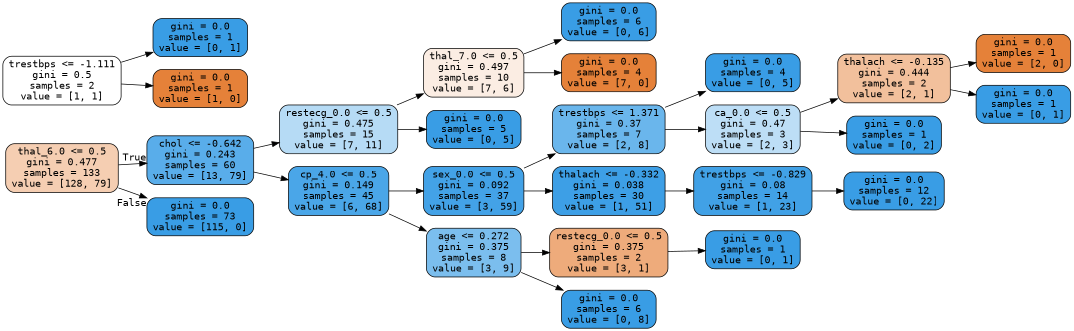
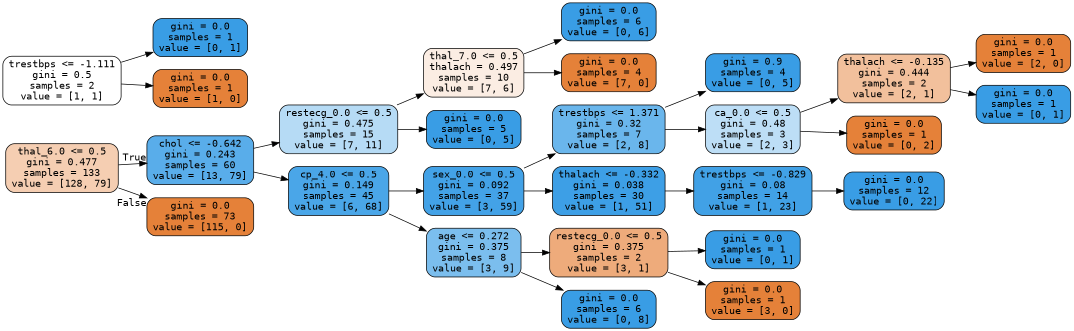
node "thal_7.0 <= 0.5 gini = 0.497 samples = 10 value = [7, 6]": label "thal_7.0 <= 0.5 gini = 0.497 samples = 10 value = [7, 6]" -> "thal_7.0 <= 0.5 thalach = 0.497 samples = 10 value = [7, 6]"
node "gini = 0.0 samples = 4 value = [0, 5]": label "gini = 0.0 samples = 4 value = [0, 5]" -> "gini = 0.9 samples = 4 value = [0, 5]"
node "trestbps <= 1.371 gini = 0.37 samples = 7 value = [2, 8]": label "trestbps <= 1.371 gini = 0.37 samples = 7 value = [2, 8]" -> "trestbps <= 1.371 gini = 0.32 samples = 7 value = [2, 8]"
node "ca_0.0 <= 0.5 gini = 0.47 samples = 3 value = [2, 3]": label "ca_0.0 <= 0.5 gini = 0.47 samples = 3 value = [2, 3]" -> "ca_0.0 <= 0.5 gini = 0.48 samples = 3 value = [2, 3]"
node "gini = 0.0 samples = 1 value = [0, 2]": fillcolor #399de5ff -> #e58139ff
node "gini = 0.0 samples = 73 value = [115, 0]": fillcolor #399de5ff -> #e58139ff
node "gini = 0.0 samples = 1 value = [3, 0]": added
